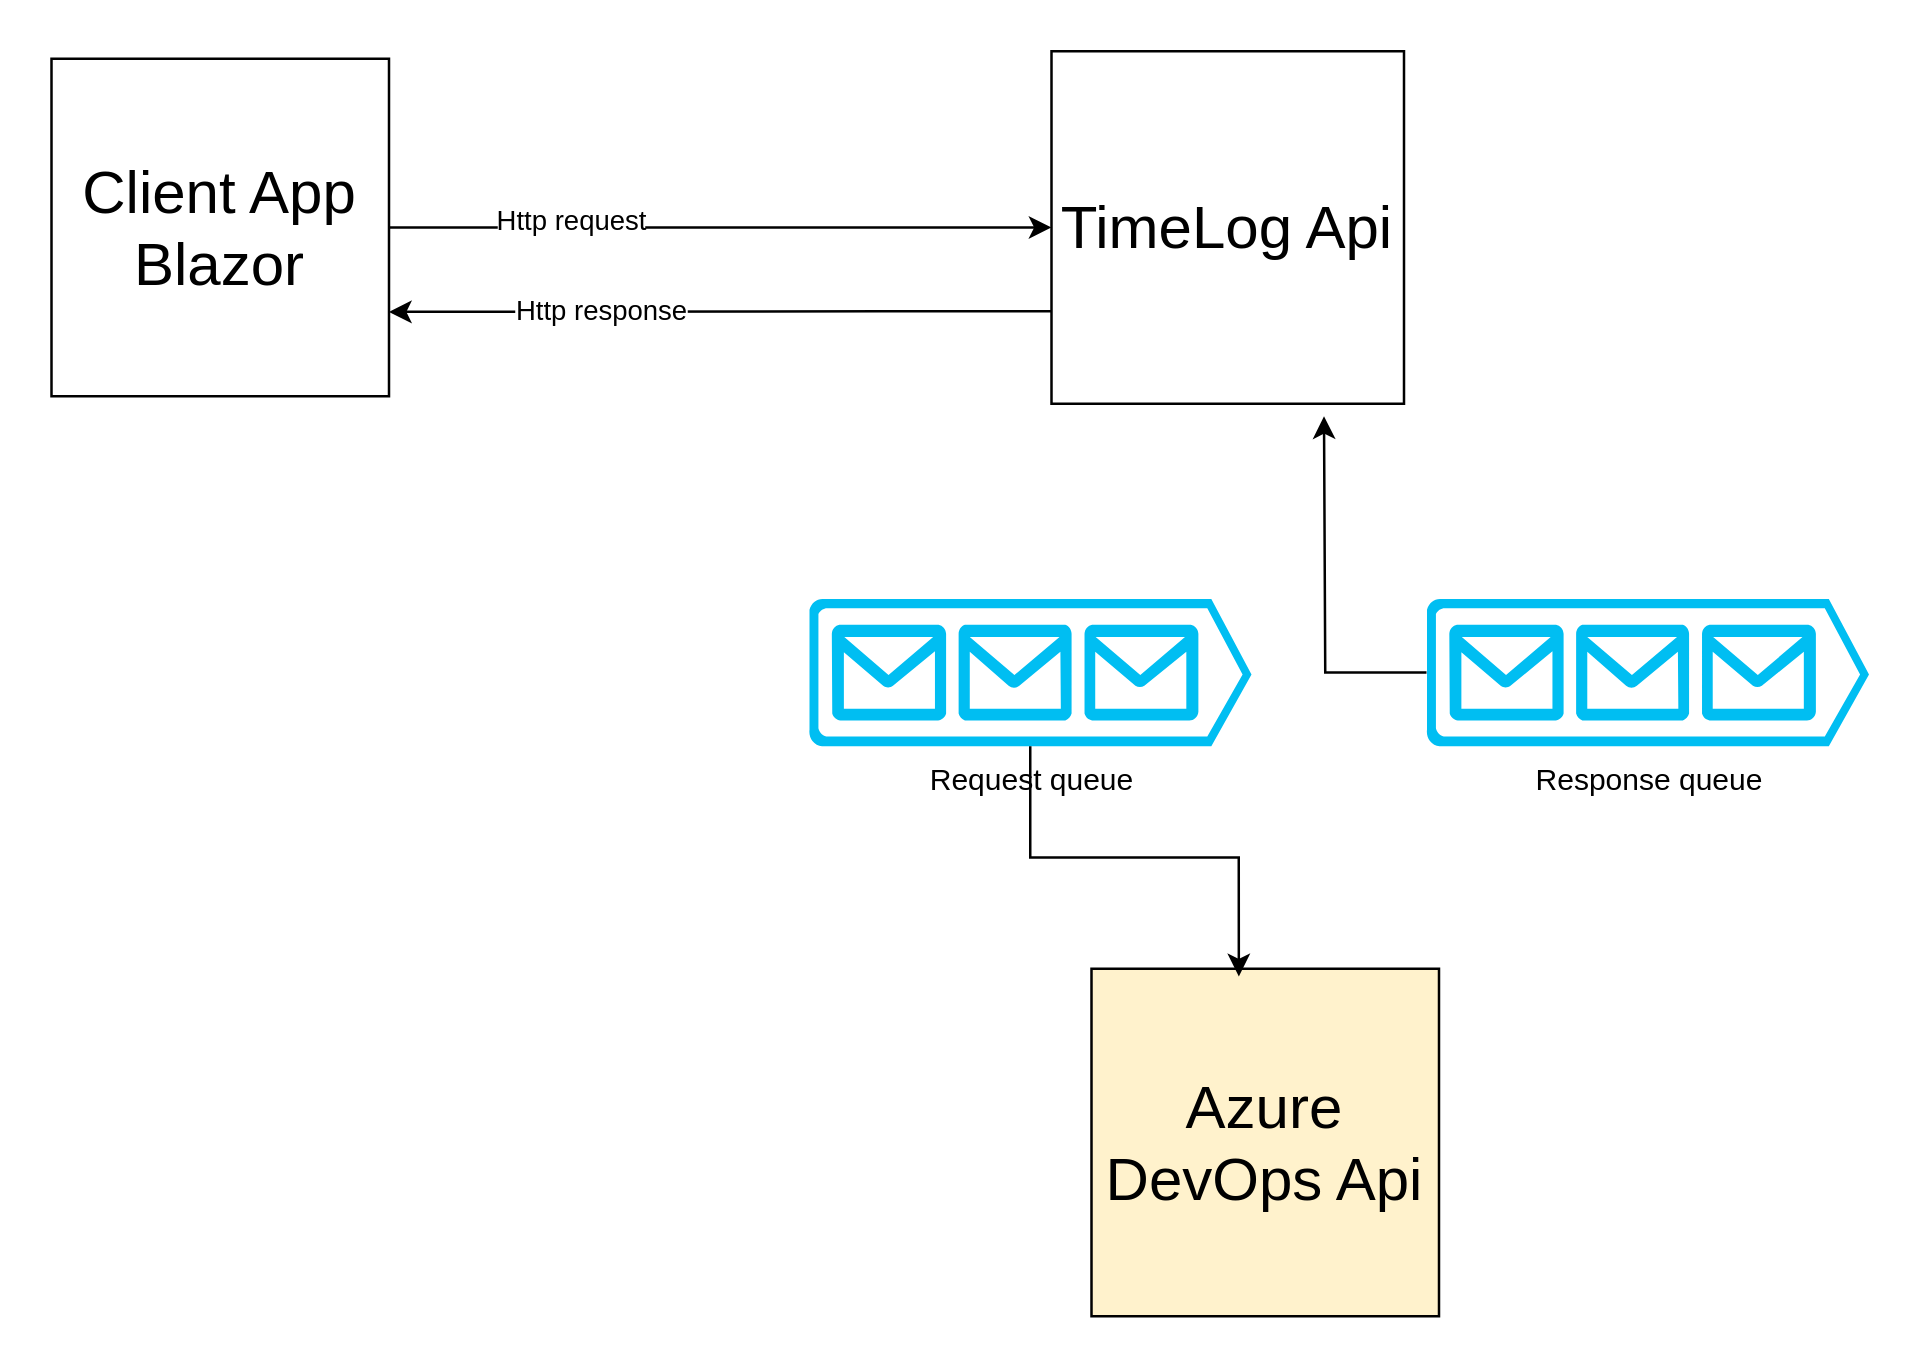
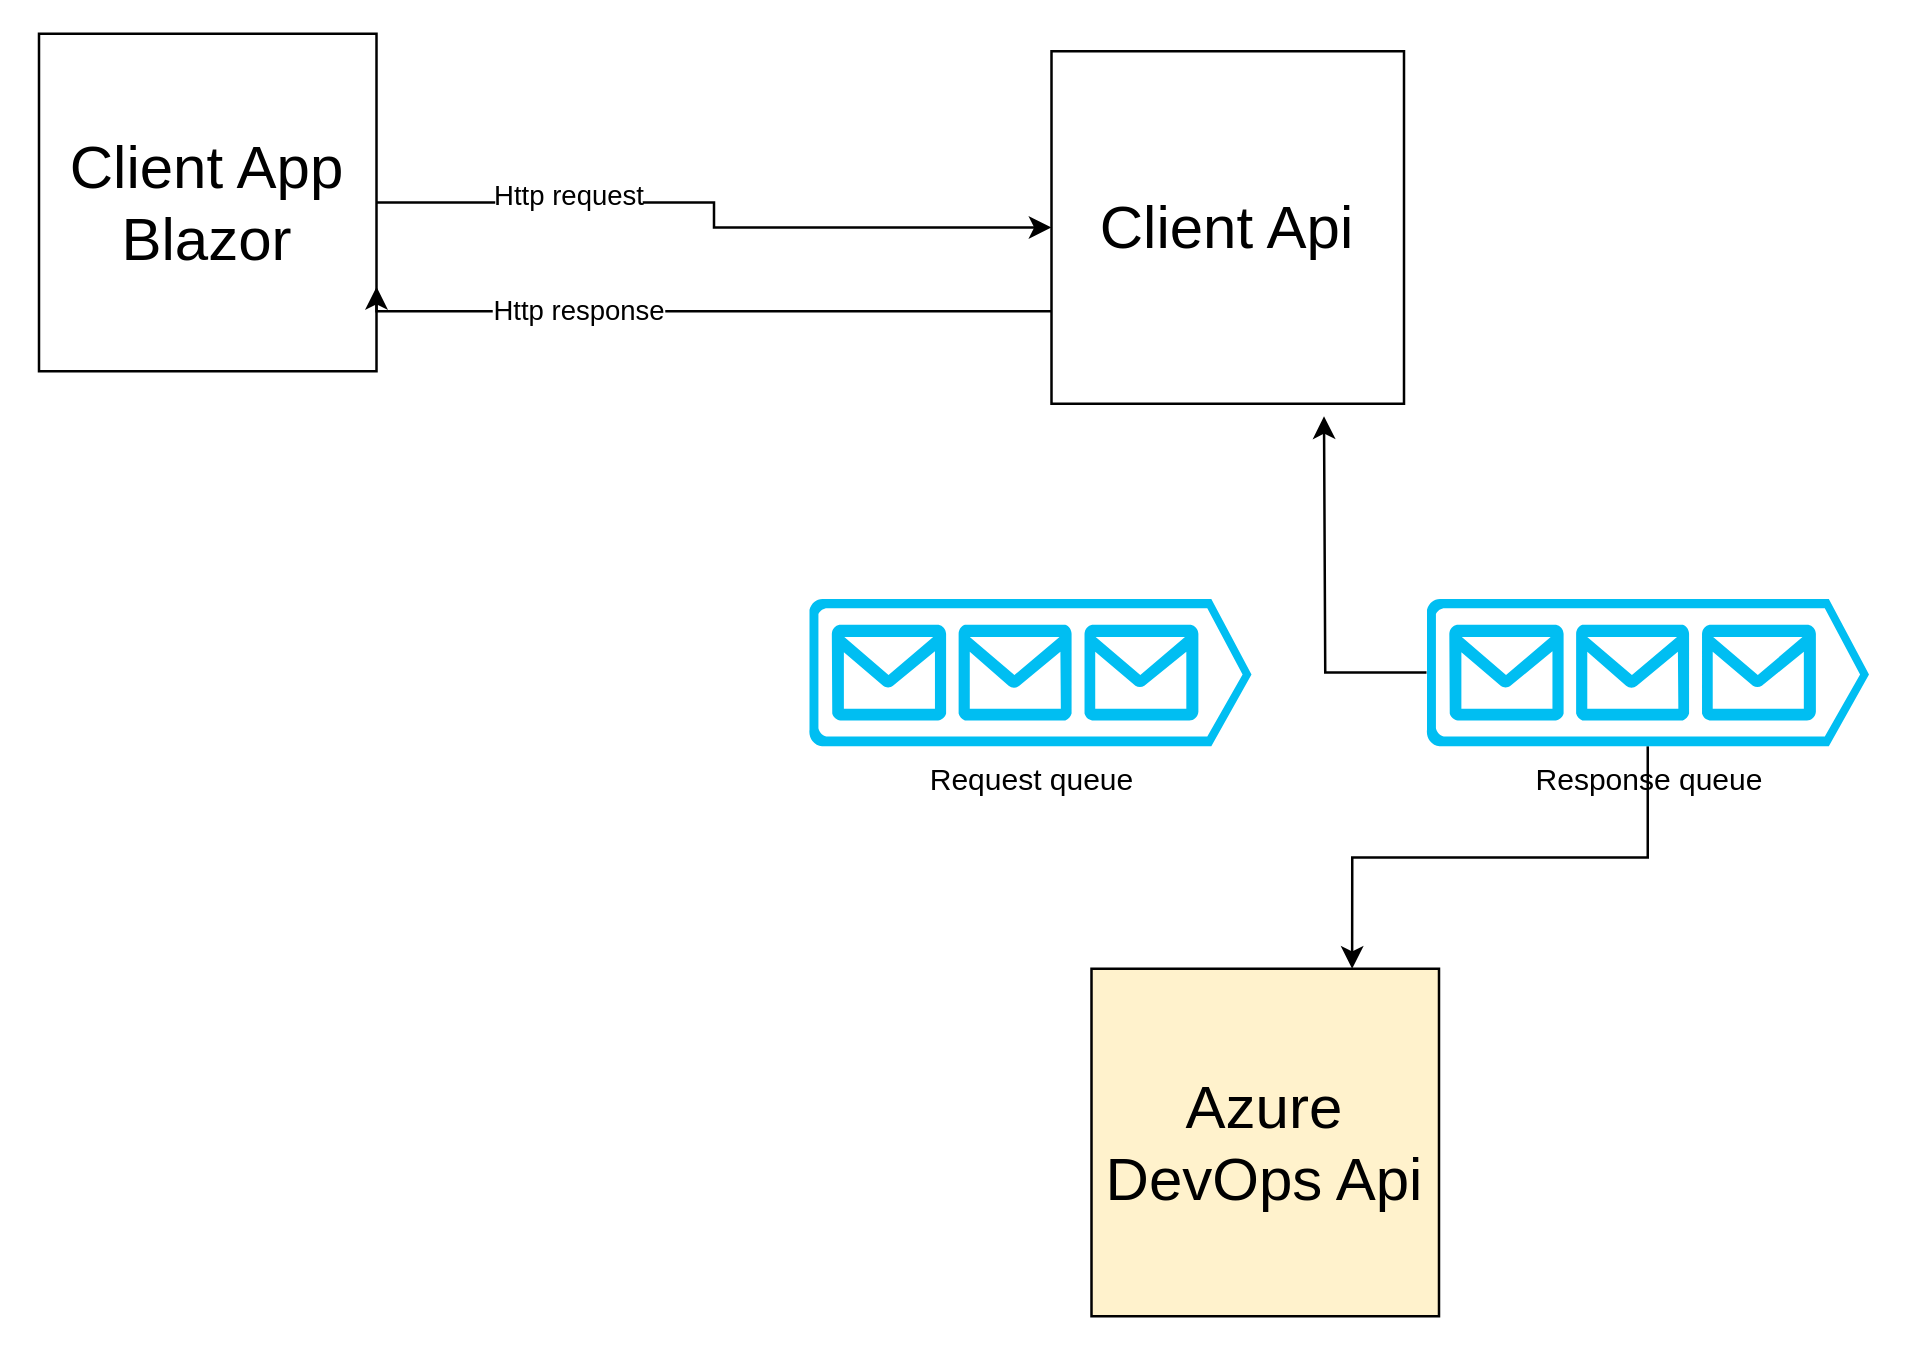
node "Client App Blazor": moved (220, 228) -> (208, 203)
node "TimeLog Api": label "TimeLog Api" -> "Client Api"
edge "Request queue" -> "Azure DevOps Api": removed
edge "Response queue" -> "Azure DevOps Api": added
